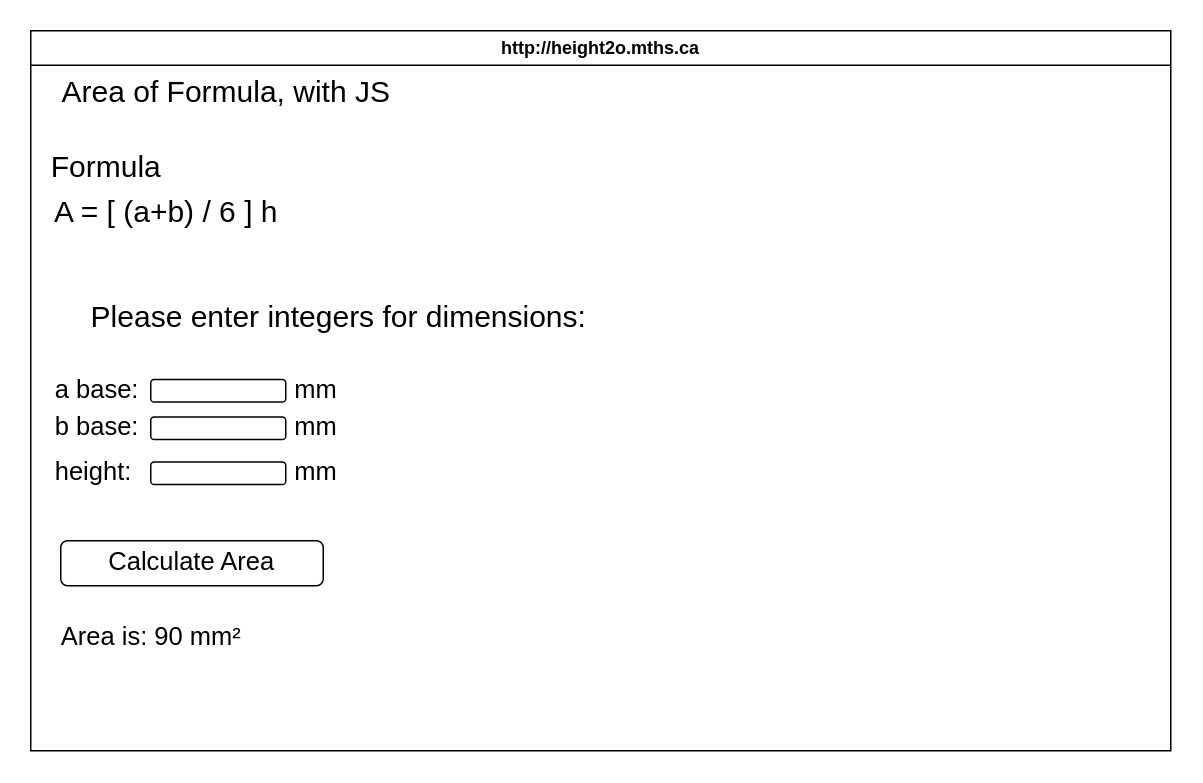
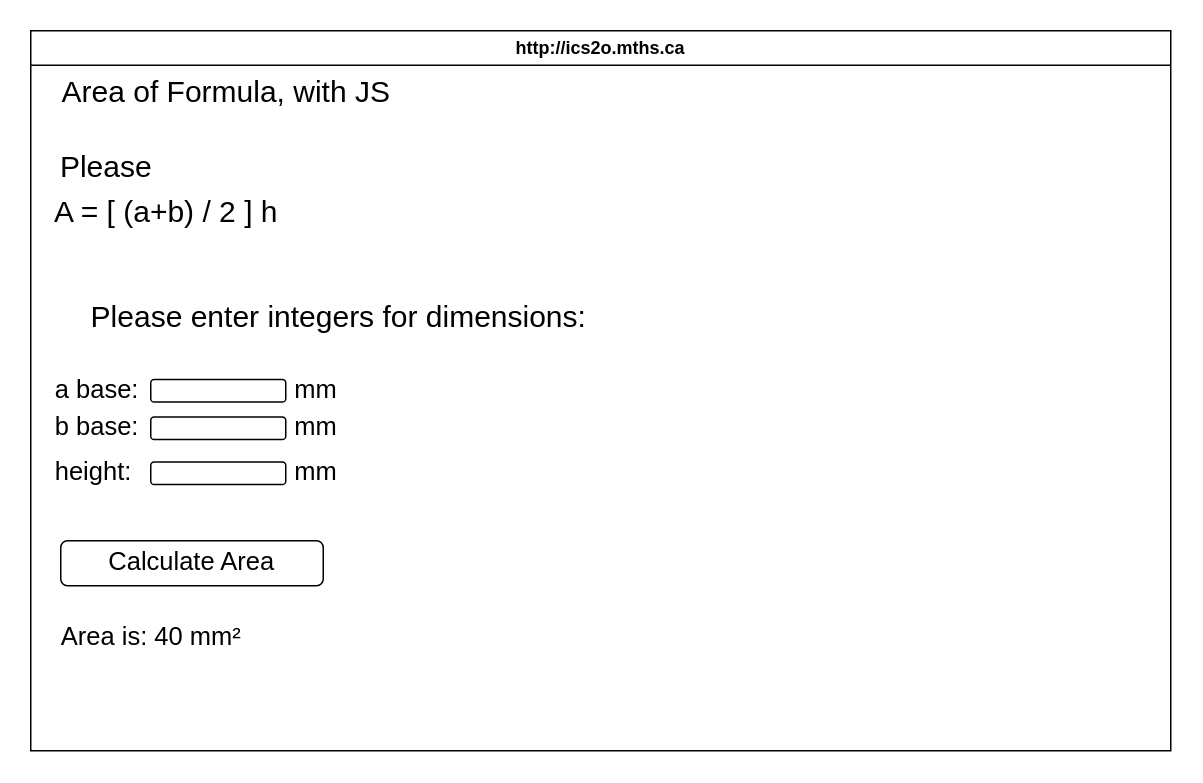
node "http://height2o.mths.ca": label "http://height2o.mths.ca" -> "http://ics2o.mths.ca"
node "Formula": label "Formula" -> "Please"
node "A = [ (a+b) / 6 ] h": label "A = [ (a+b) / 6 ] h" -> "A = [ (a+b) / 2 ] h"
node "Area is: 90 mm²": label "Area is: 90 mm²" -> "Area is: 40 mm²"
